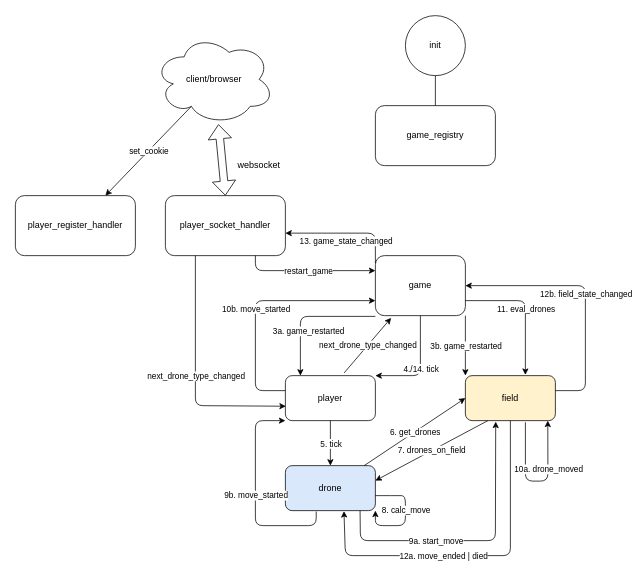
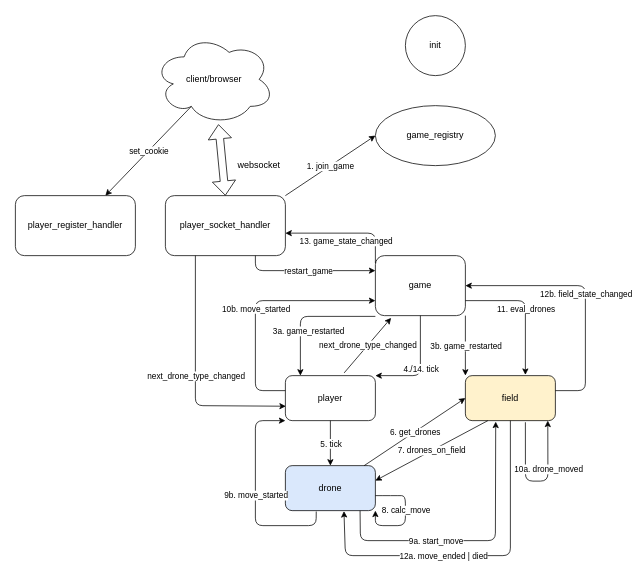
edge "init" -- "game_registry": removed
node "game_registry": shape rounded rectangle -> ellipse
edge "player_socket_handler" -> "game_registry": added, label "1. join_game"
